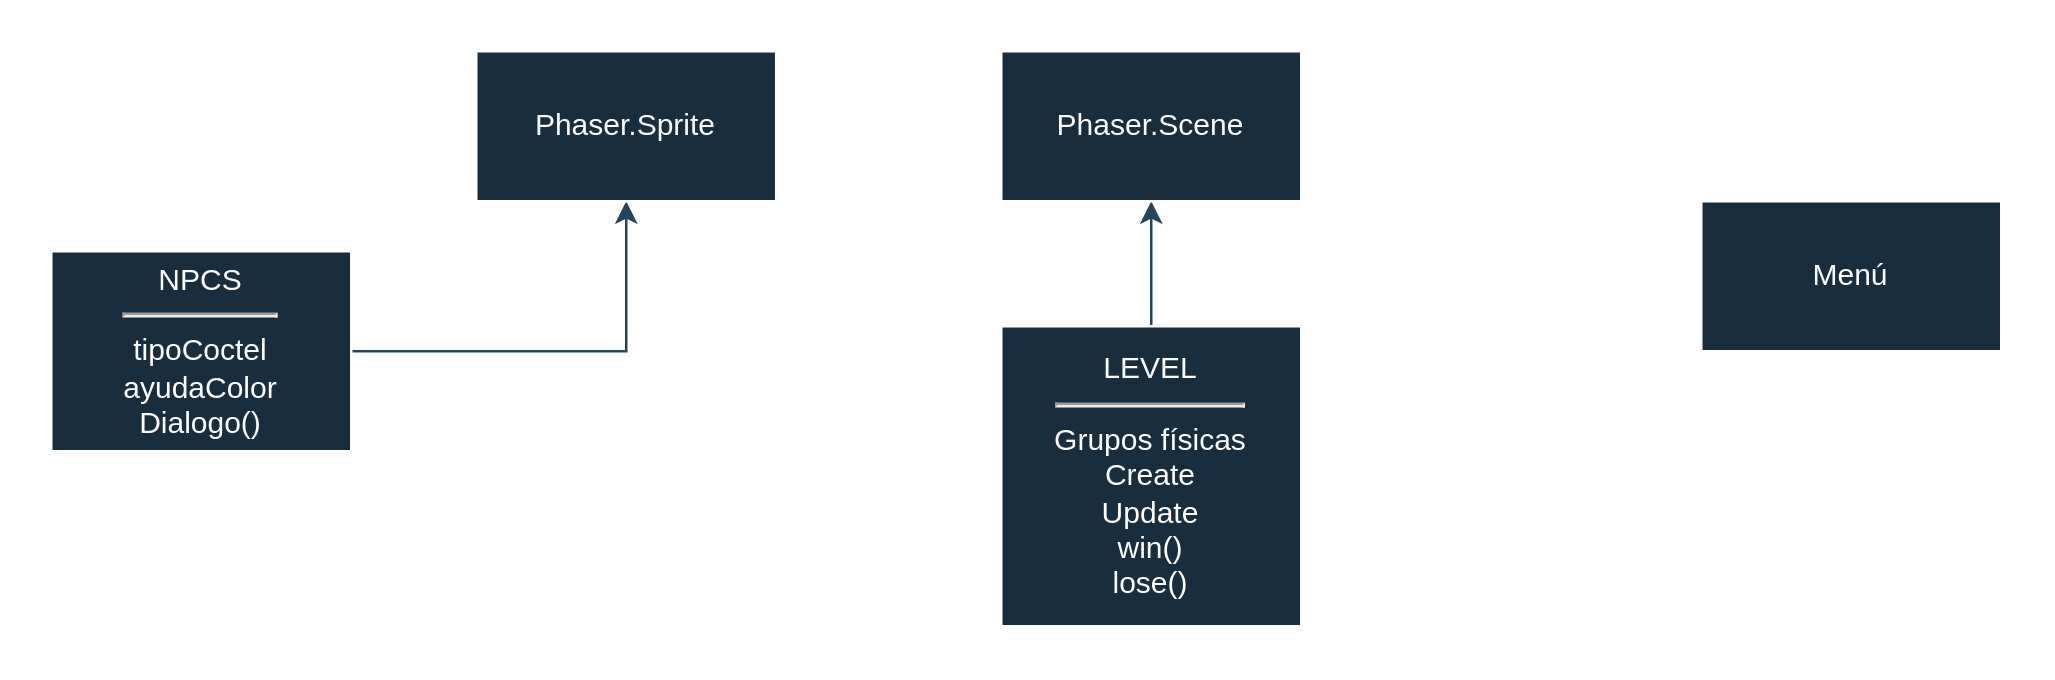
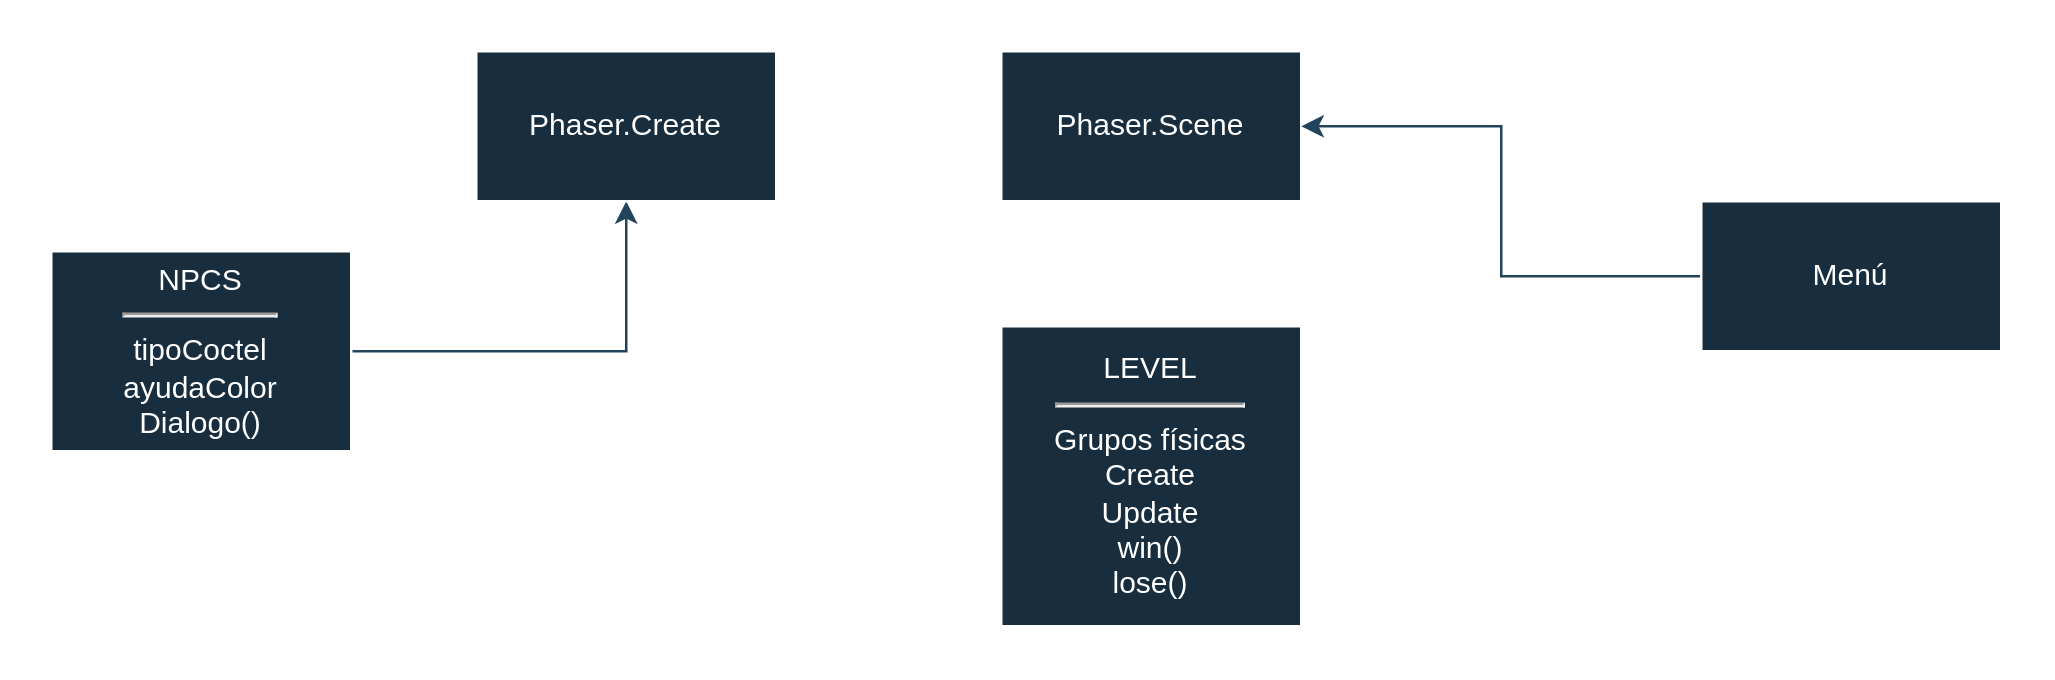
node "Phaser.Sprite": label "Phaser.Sprite" -> "Phaser.Create"
edge "Menú" -> "Phaser.Scene": added
edge "LEVELGrupos físicas Create Update win() lose()" -> "Phaser.Scene": removed
